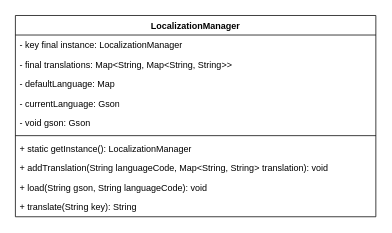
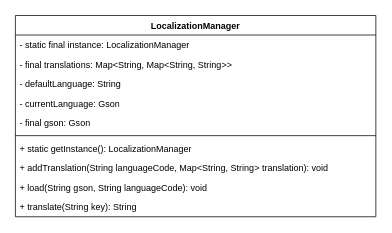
node "- key final instance: LocalizationManager": label "- key final instance: LocalizationManager" -> "- static final instance: LocalizationManager"
node "- defaultLanguage: Map": label "- defaultLanguage: Map" -> "- defaultLanguage: String"
node "- void gson: Gson": label "- void gson: Gson" -> "- final gson: Gson"
